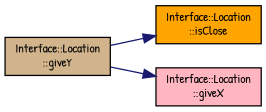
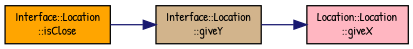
edge "Interface::Location ::giveY" -> "Interface::Location ::isClose": reversed
node "Interface::Location ::giveX": label "Interface::Location ::giveX" -> "Location::Location ::giveX"
